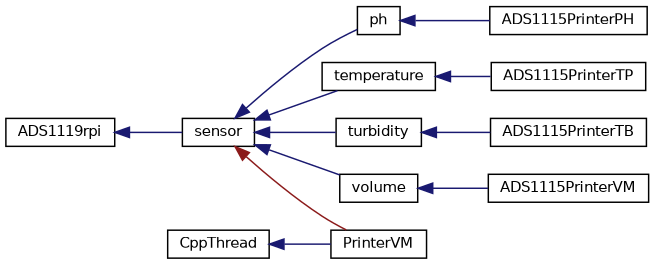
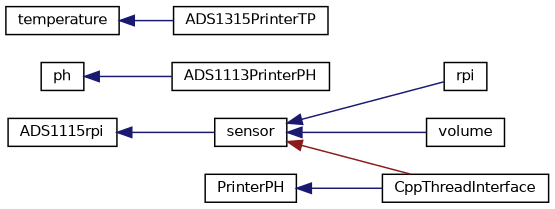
node "ADS1115PrinterPH": label "ADS1115PrinterPH" -> "ADS1113PrinterPH"
edge "ph" -> "sensor": removed
node "ADS1115PrinterTP": label "ADS1115PrinterTP" -> "ADS1315PrinterTP"
edge "temperature" -> "sensor": removed
node "ADS1119rpi": label "ADS1119rpi" -> "ADS1115rpi"
node "turbidity": label "turbidity" -> "rpi"
node "ADS1115PrinterTB": removed
node "ADS1115PrinterVM": removed
node "CppThread": label "CppThread" -> "PrinterPH"
node "PrinterVM": label "PrinterVM" -> "CppThreadInterface"
